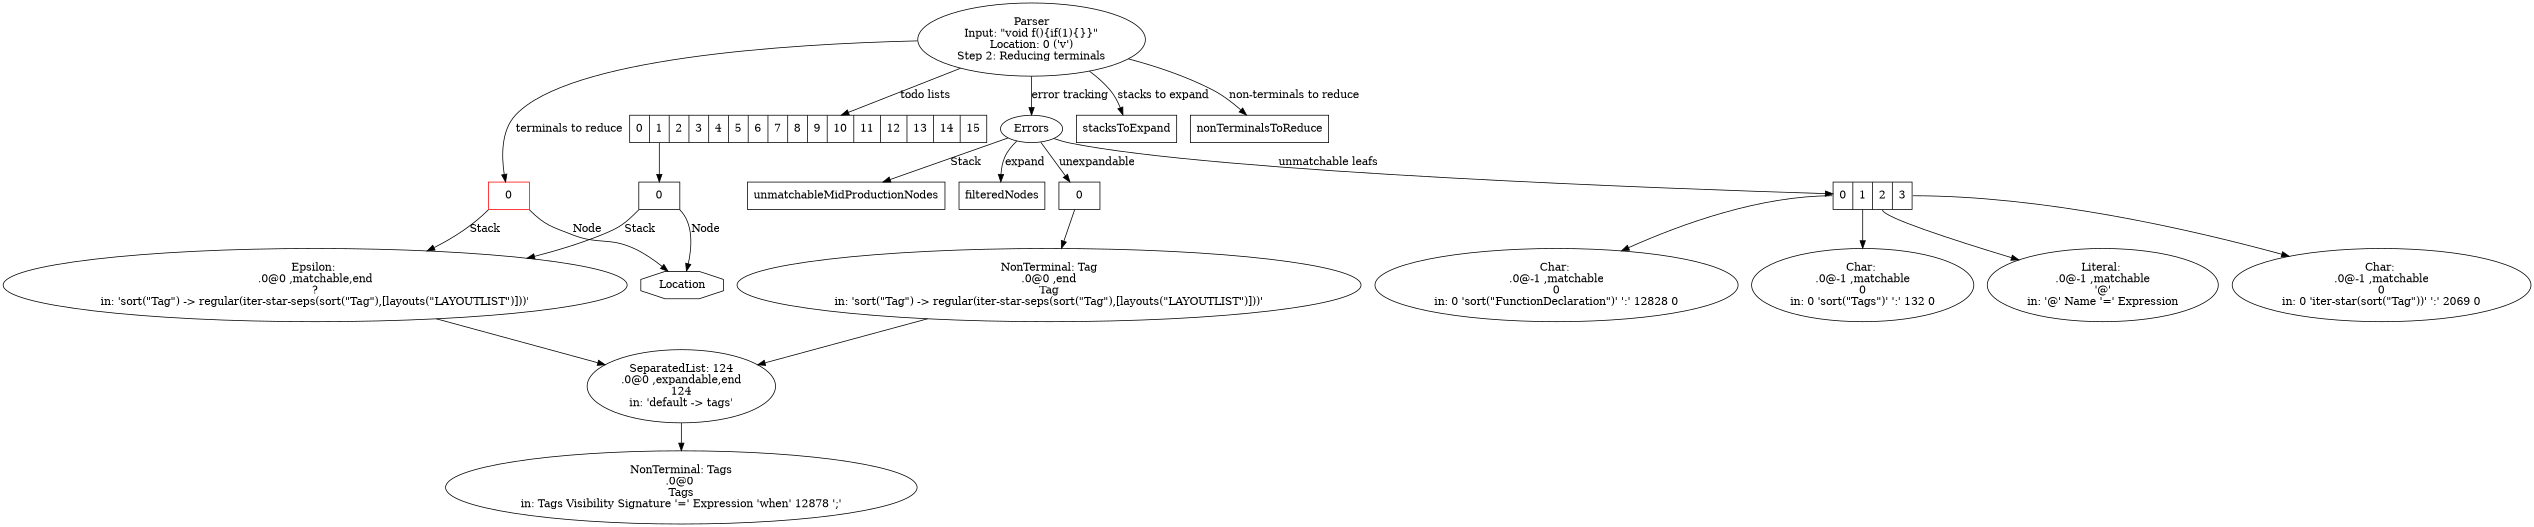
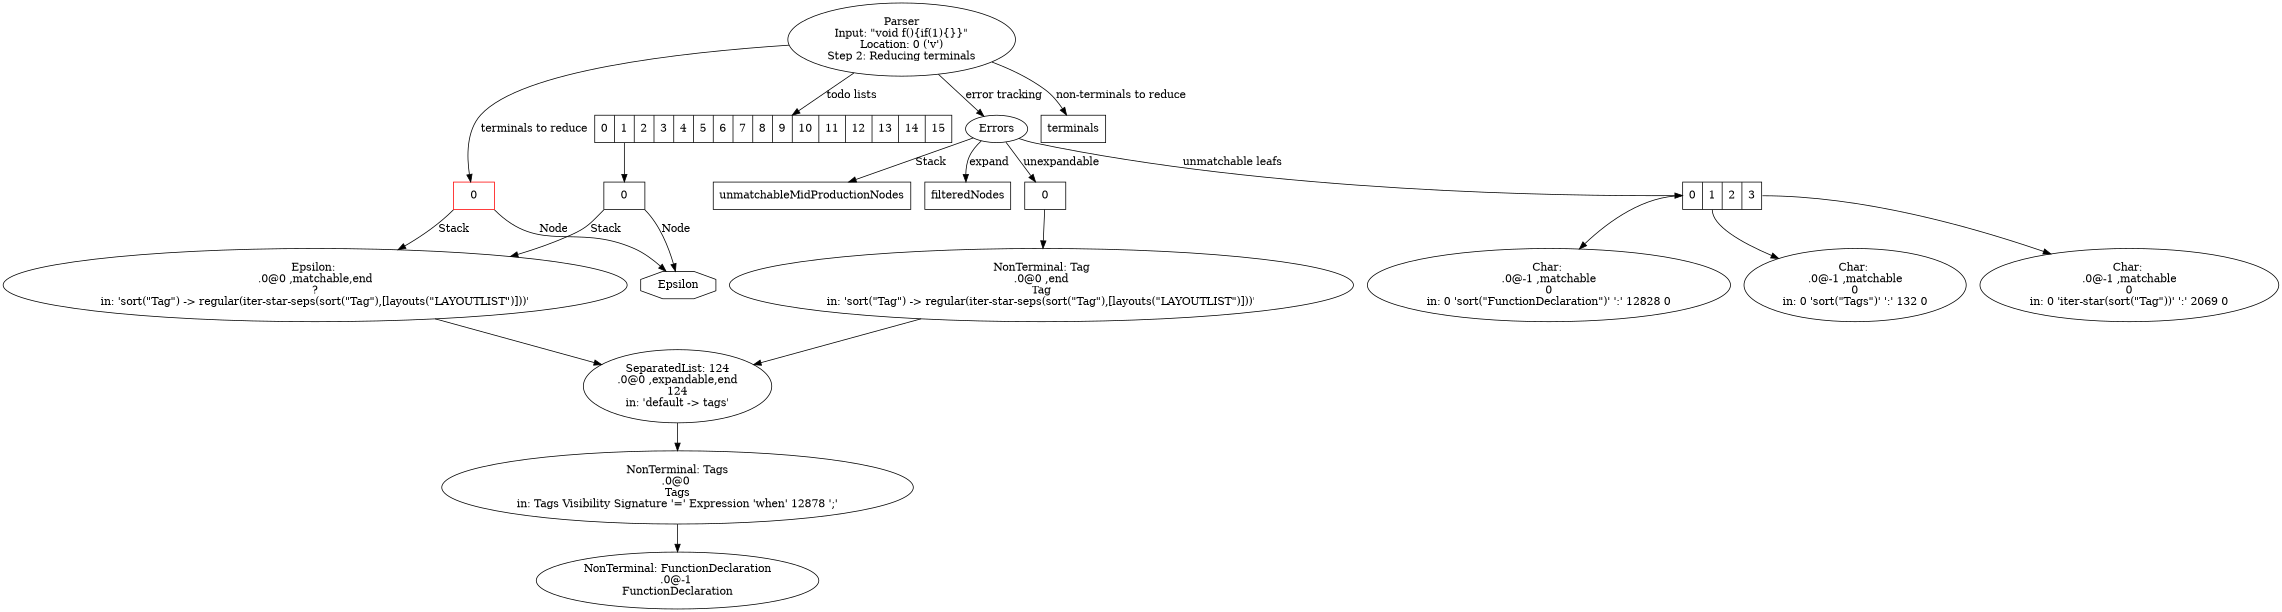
node "stacksToExpand": removed
node "nonTerminalsToReduce": label "nonTerminalsToReduce" -> "terminals"
node "Location": label "Location" -> "Epsilon"
node "Literal: .0@-1 ,matchable '@' in: '@' Name '=' Expression": removed
node "NonTerminal: FunctionDeclaration .0@-1 FunctionDeclaration": added
